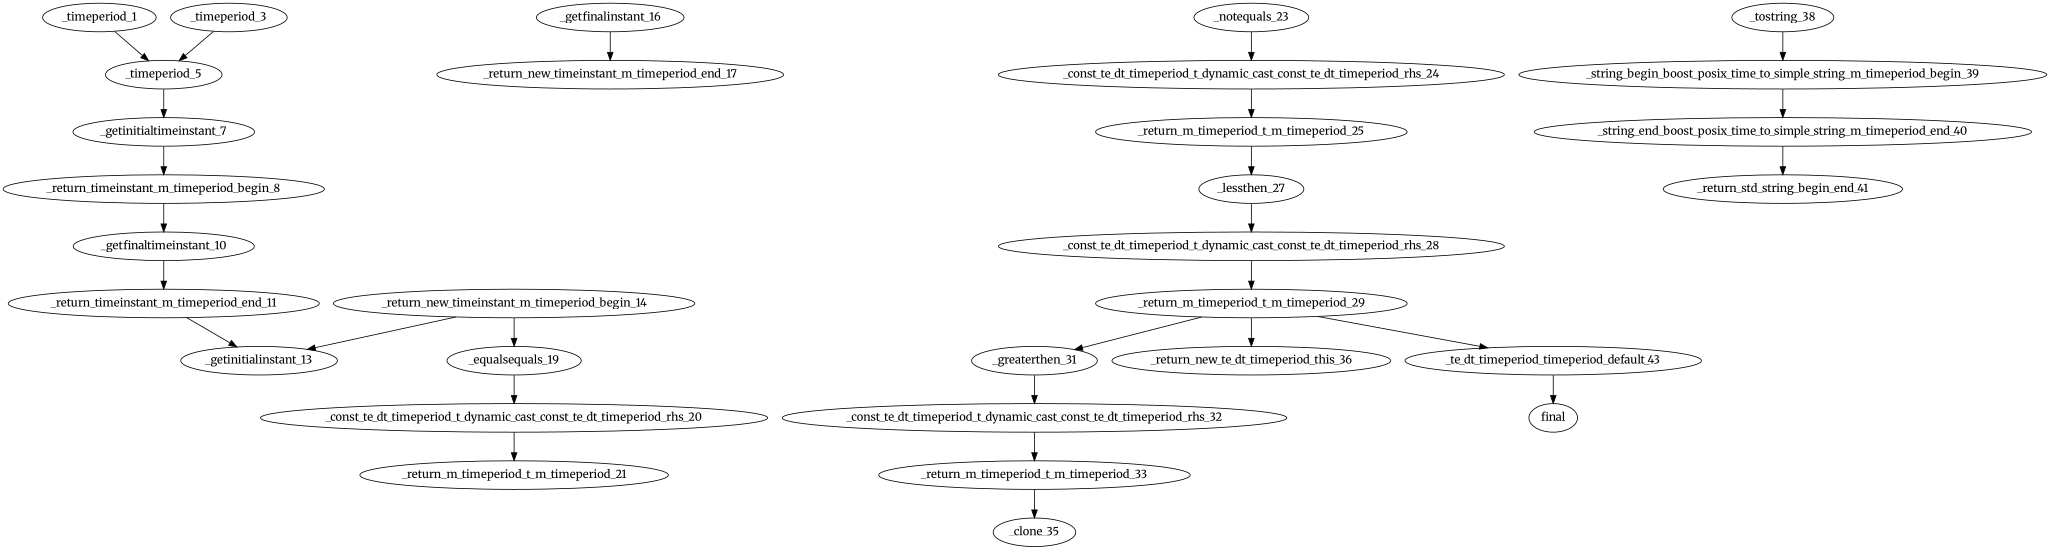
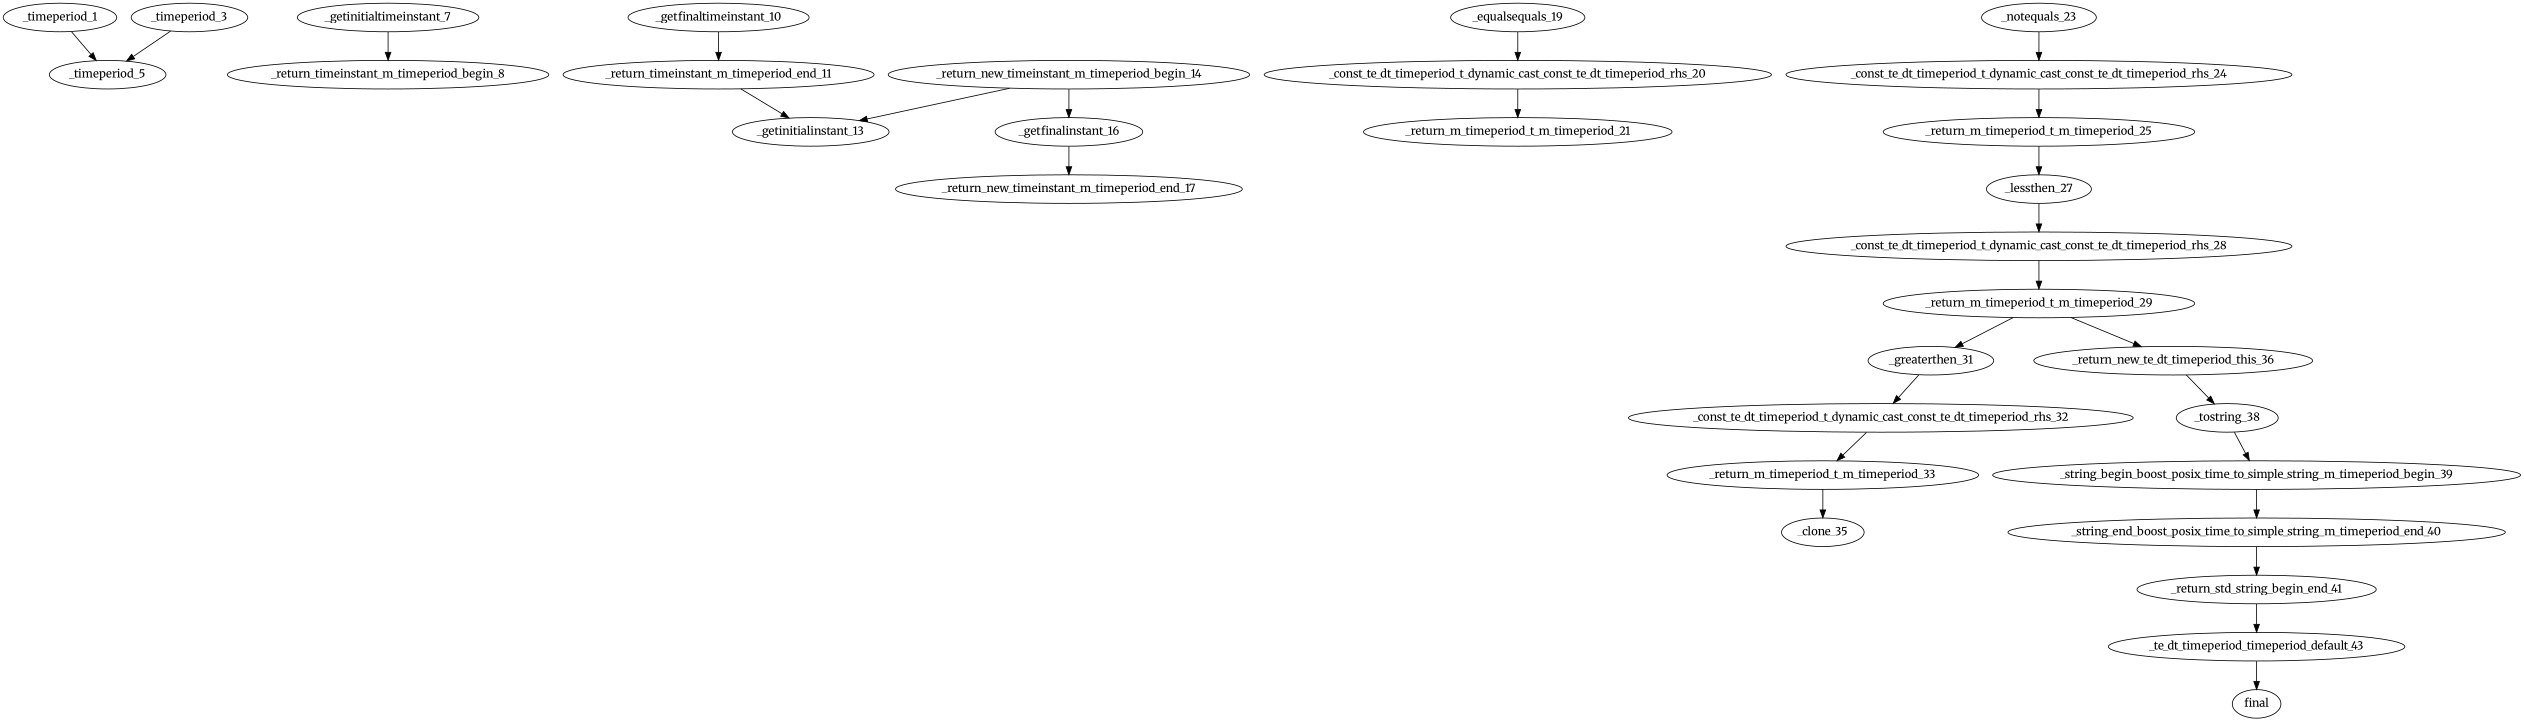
edge "_timeperiod_5" -> "_getinitialtimeinstant_7": removed
edge "_return_timeinstant_m_timeperiod_begin_8" -> "_getfinaltimeinstant_10": removed
edge "_return_new_timeinstant_m_timeperiod_begin_14" -> "_equalsequals_19": now "_return_new_timeinstant_m_timeperiod_begin_14" -> "_getfinalinstant_16"
edge "_return_m_timeperiod_t_m_timeperiod_29" -> "_te_dt_timeperiod_timeperiod_default_43": now "_return_std_string_begin_end_41" -> "_te_dt_timeperiod_timeperiod_default_43"
edge "_return_new_te_dt_timeperiod_this_36" -> "_tostring_38": added
